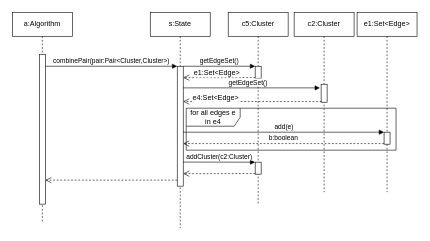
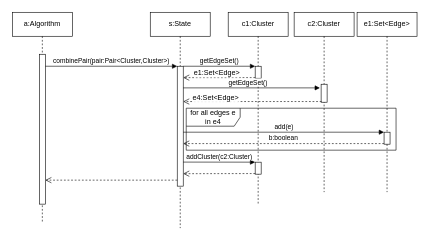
node "c5:Cluster": label "c5:Cluster" -> "c1:Cluster"
